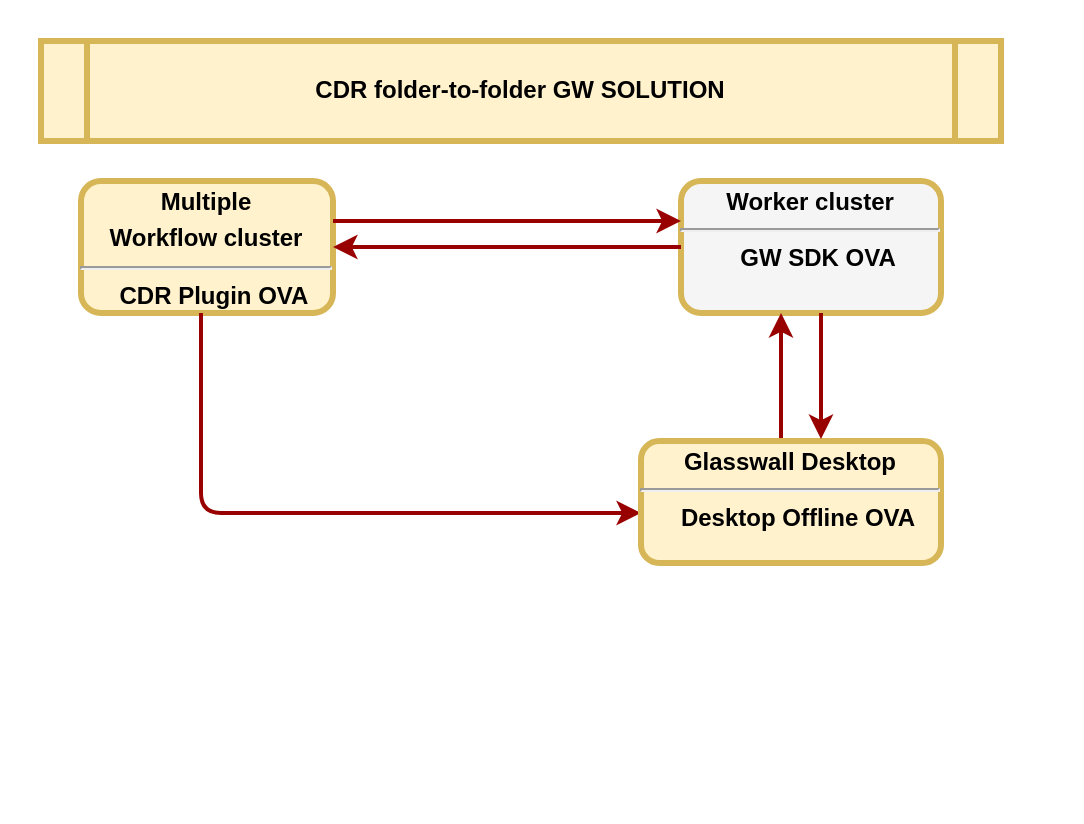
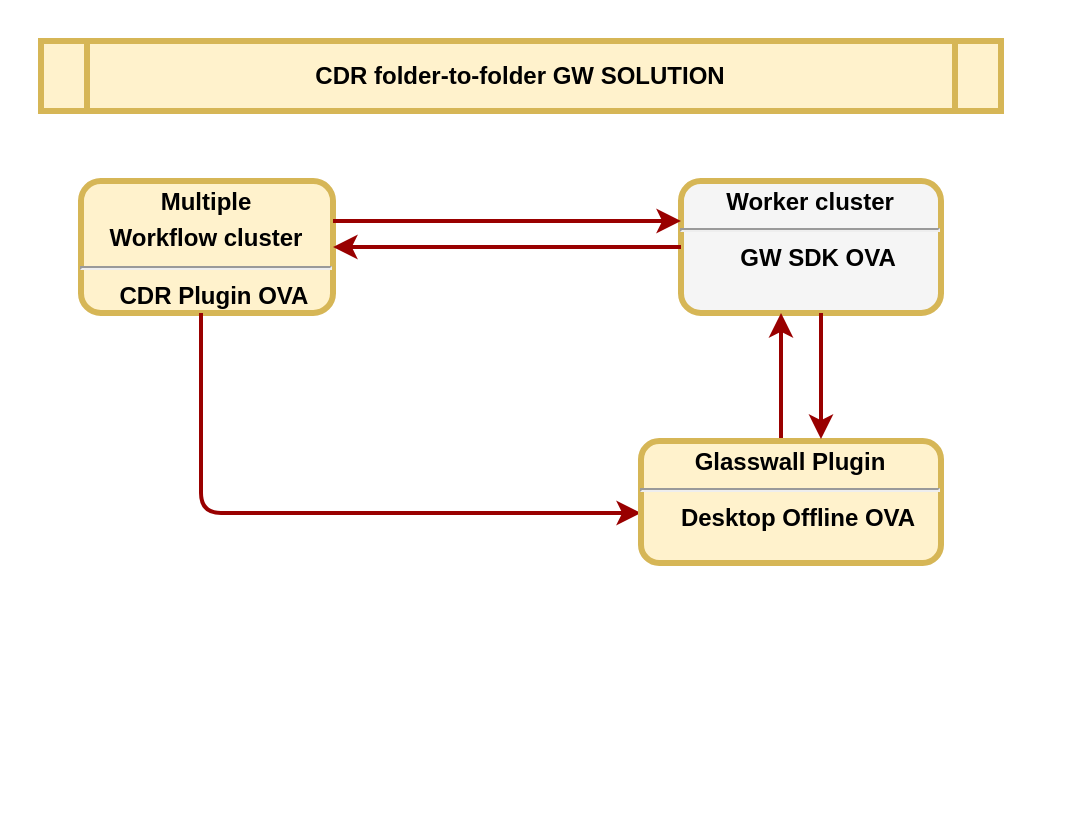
node "CDR folder-to-folder GW SOLUTION": size 960x100 -> 960x70
node "Glasswall Desktop Desktop Offline OVA": label "Glasswall Desktop Desktop Offline OVA" -> "Glasswall Plugin Desktop Offline OVA"
